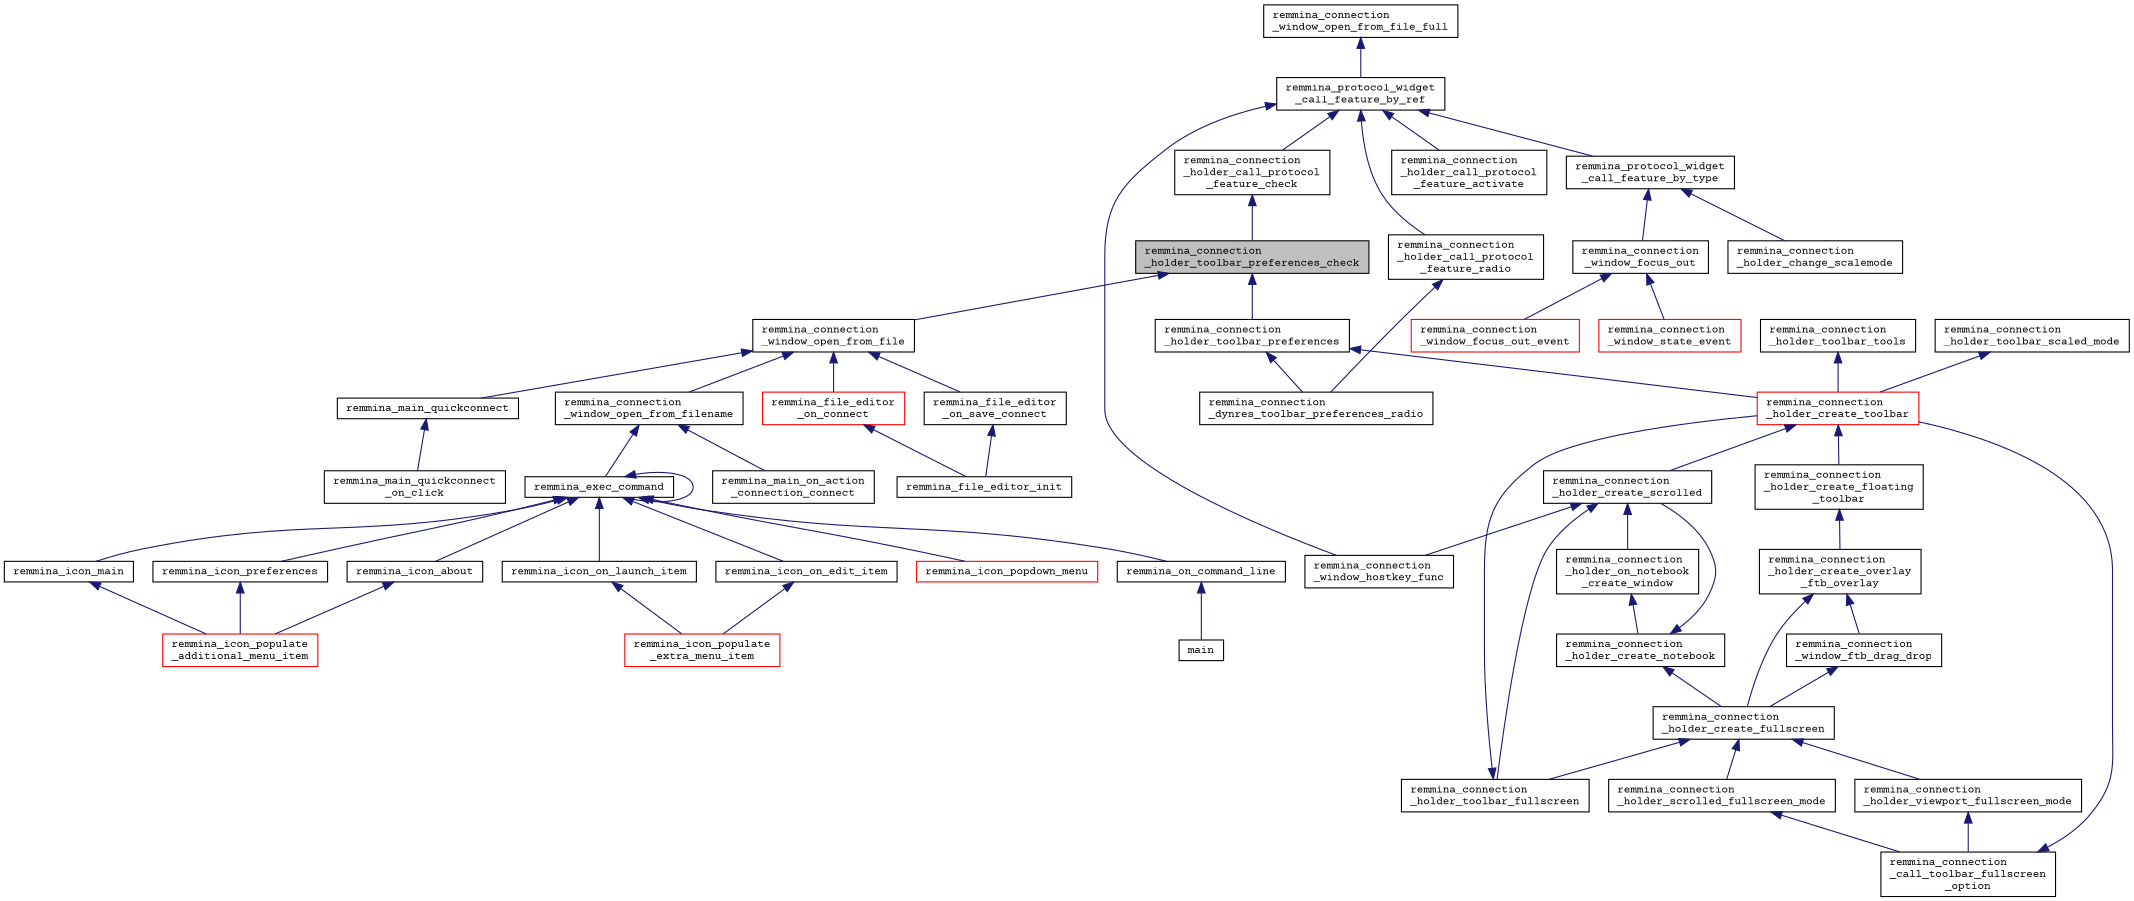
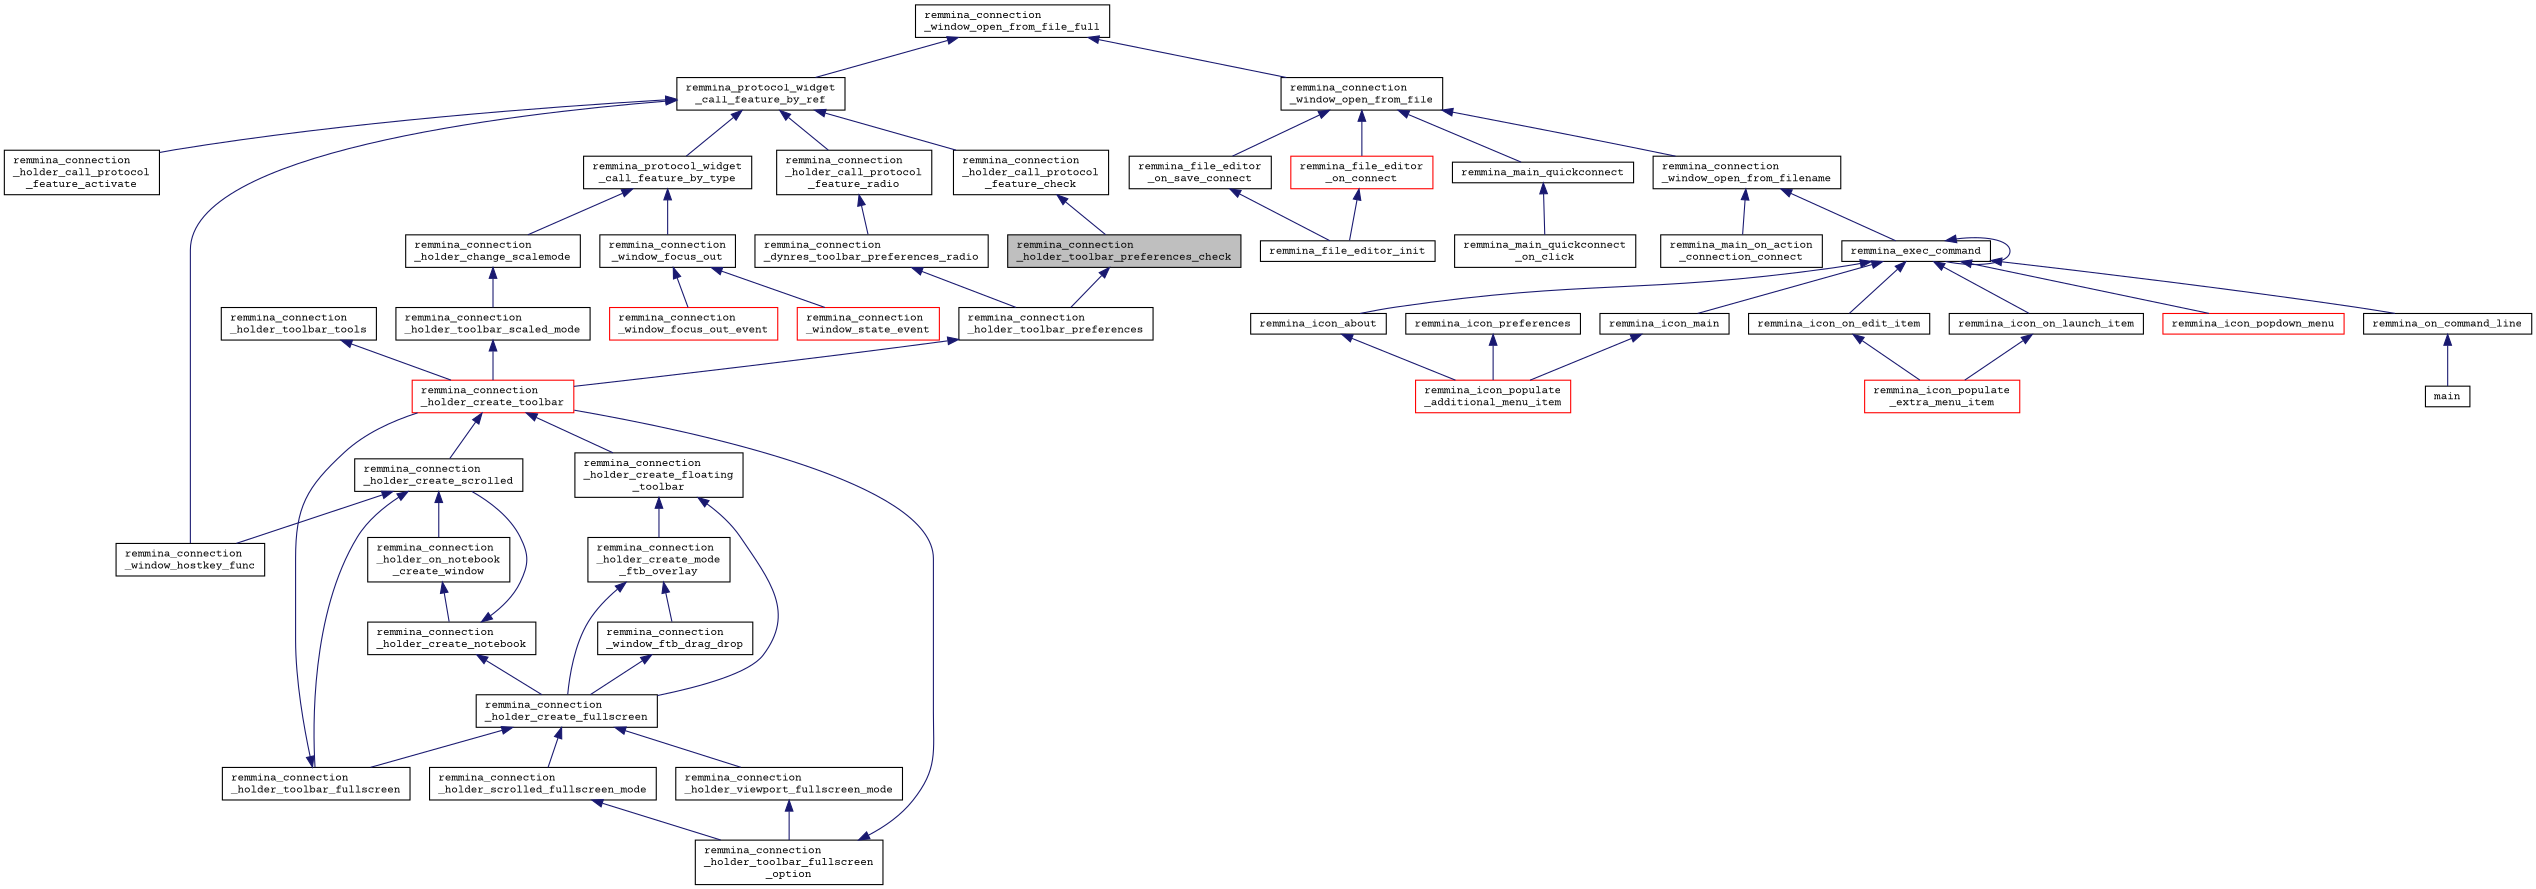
edge "remmina_connection _holder_toolbar_scaled_mode" -> "remmina_connection _holder_change_scalemode": added
edge "remmina_connection _window_open_from_file" -> "remmina_connection _holder_toolbar_preferences_check": now "remmina_connection _window_open_from_file" -> "remmina_connection _window_open_from_file_full"
edge "remmina_connection _dynres_toolbar_preferences_radio" -> "remmina_connection _holder_toolbar_preferences": reversed
edge "remmina_icon_preferences" -> "remmina_exec_command": removed
node "remmina_connection _holder_create_overlay _ftb_overlay": label "remmina_connection _holder_create_overlay _ftb_overlay" -> "remmina_connection _holder_create_mode _ftb_overlay"
edge "remmina_connection _holder_create_fullscreen" -> "remmina_connection _holder_create_floating _toolbar": added
node "remmina_connection _call_toolbar_fullscreen _option": label "remmina_connection _call_toolbar_fullscreen _option" -> "remmina_connection _holder_toolbar_fullscreen _option"
